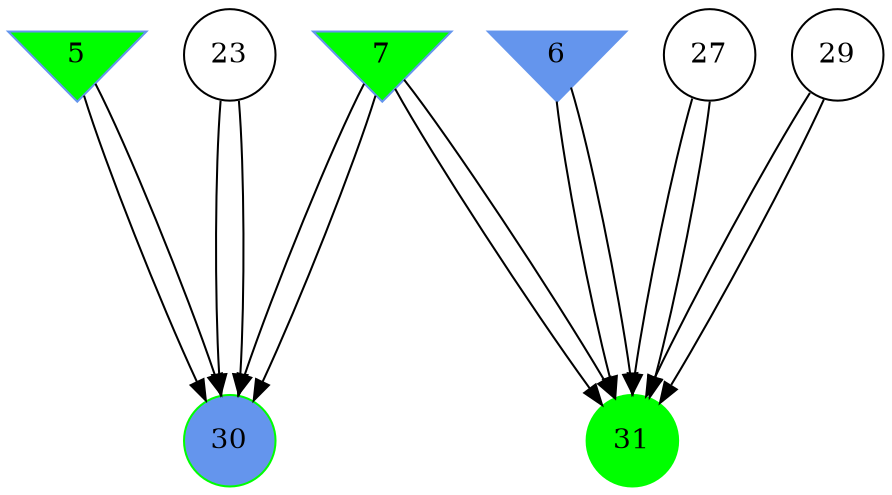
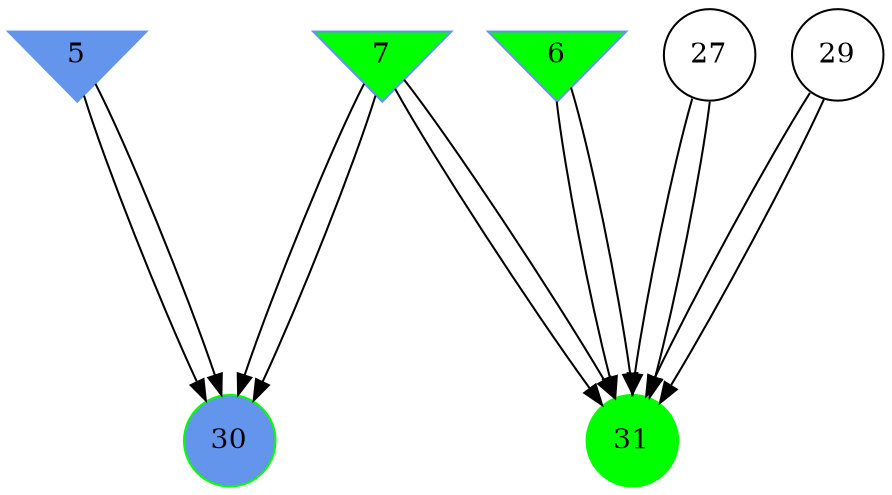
node "5": fillcolor green -> cornflowerblue
node "23": removed
node "6": fillcolor cornflowerblue -> green
